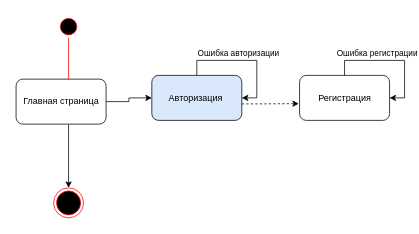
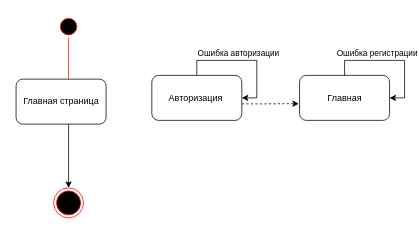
node "Авторизация": fillcolor #dae8fc -> #ffffff
node "Регистрация": label "Регистрация" -> "Главная"
edge "Главная страница" -> "Авторизация": removed
